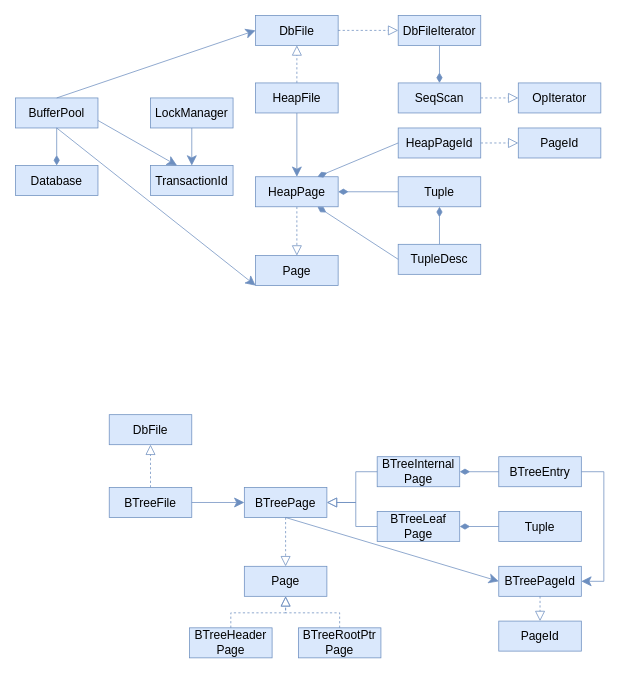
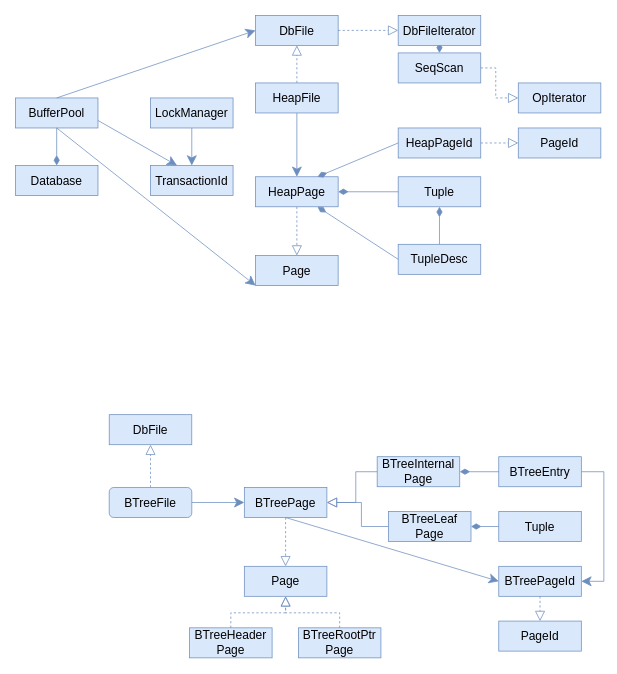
node "SeqScan": moved (439, 98) -> (439, 68)
node "BTreeFile": shape rectangle -> rounded rectangle
node "BTreeLeaf Page": moved (418, 526) -> (429, 526)
